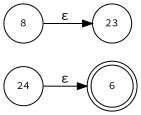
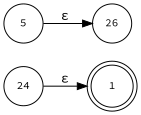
node "8": label "8" -> "5"
node "23": label "23" -> "26"
node "6": label "6" -> "1"
